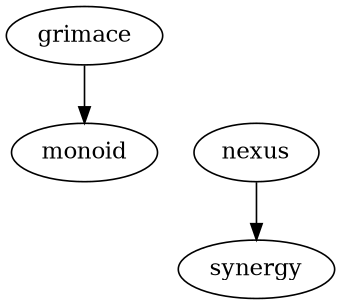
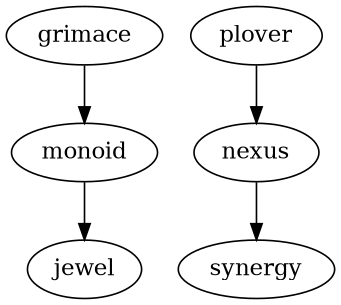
node "plover": added
node "jewel": added
